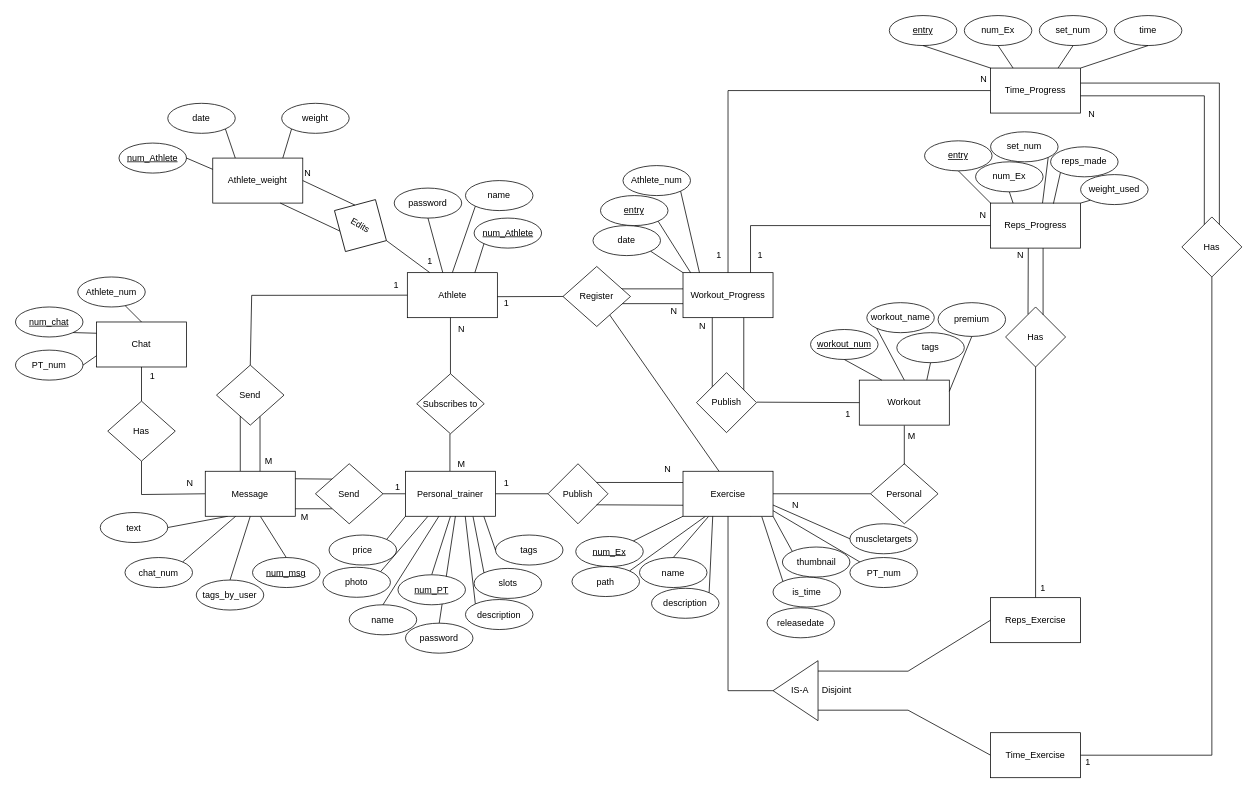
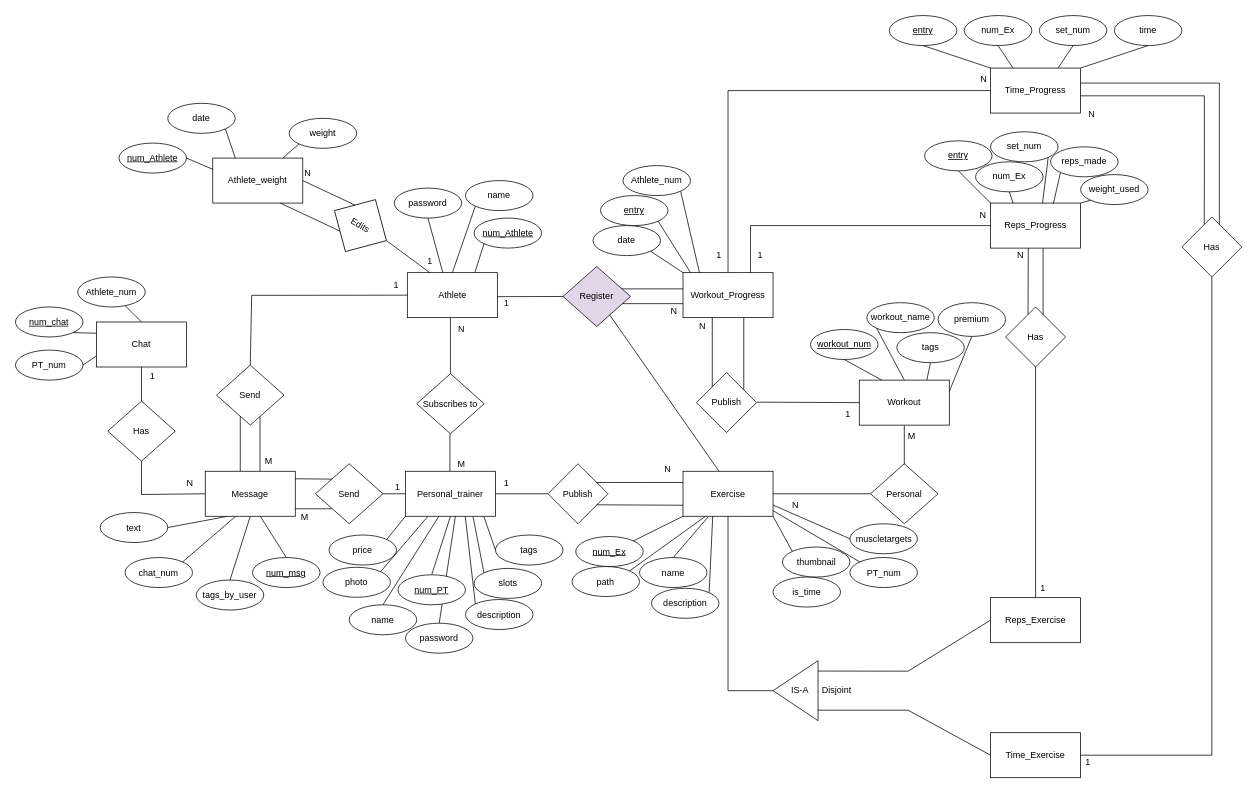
node "weight": moved (315, 118) -> (323, 133)
node "Register": fillcolor #ffffff -> #e1d5e7
edge "Exercise" -- "is_time": removed
node "releasedate": removed
